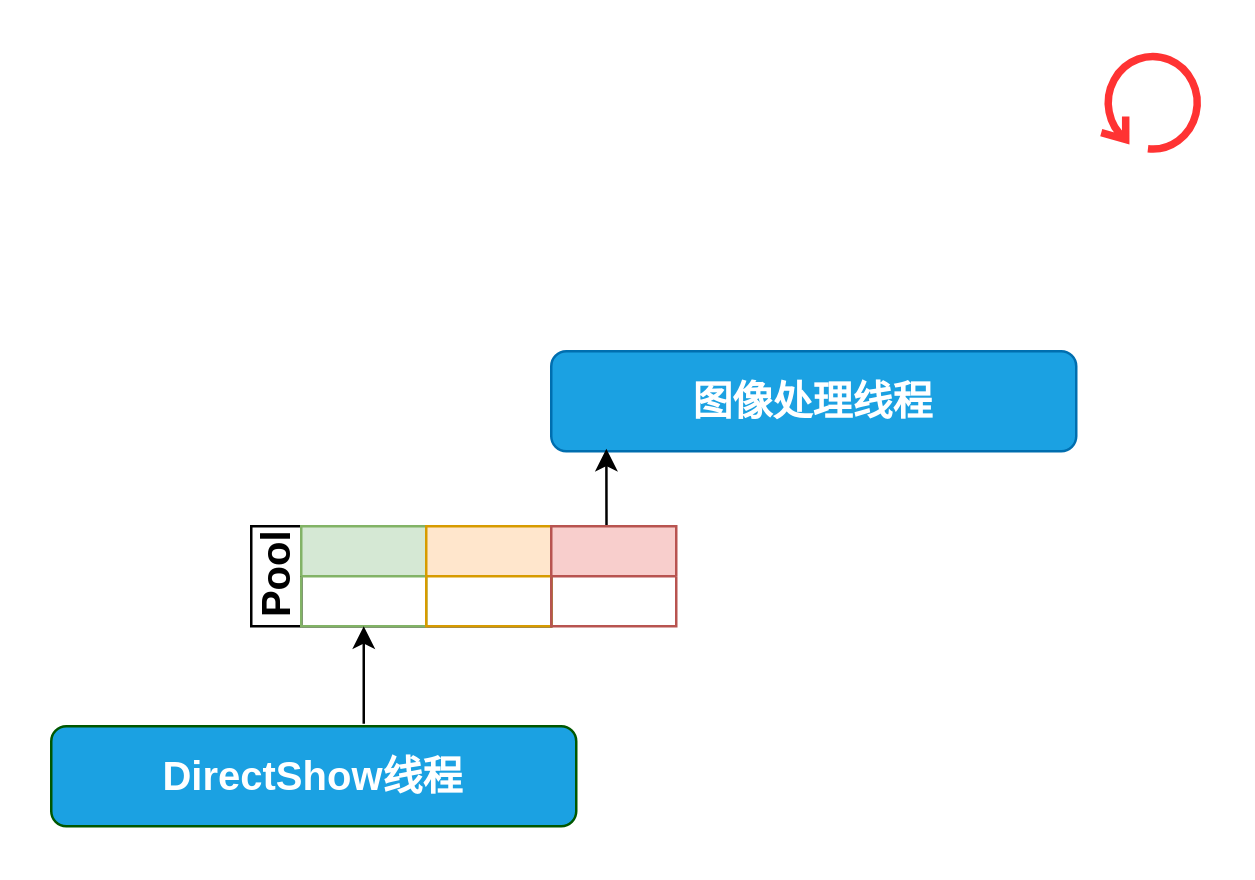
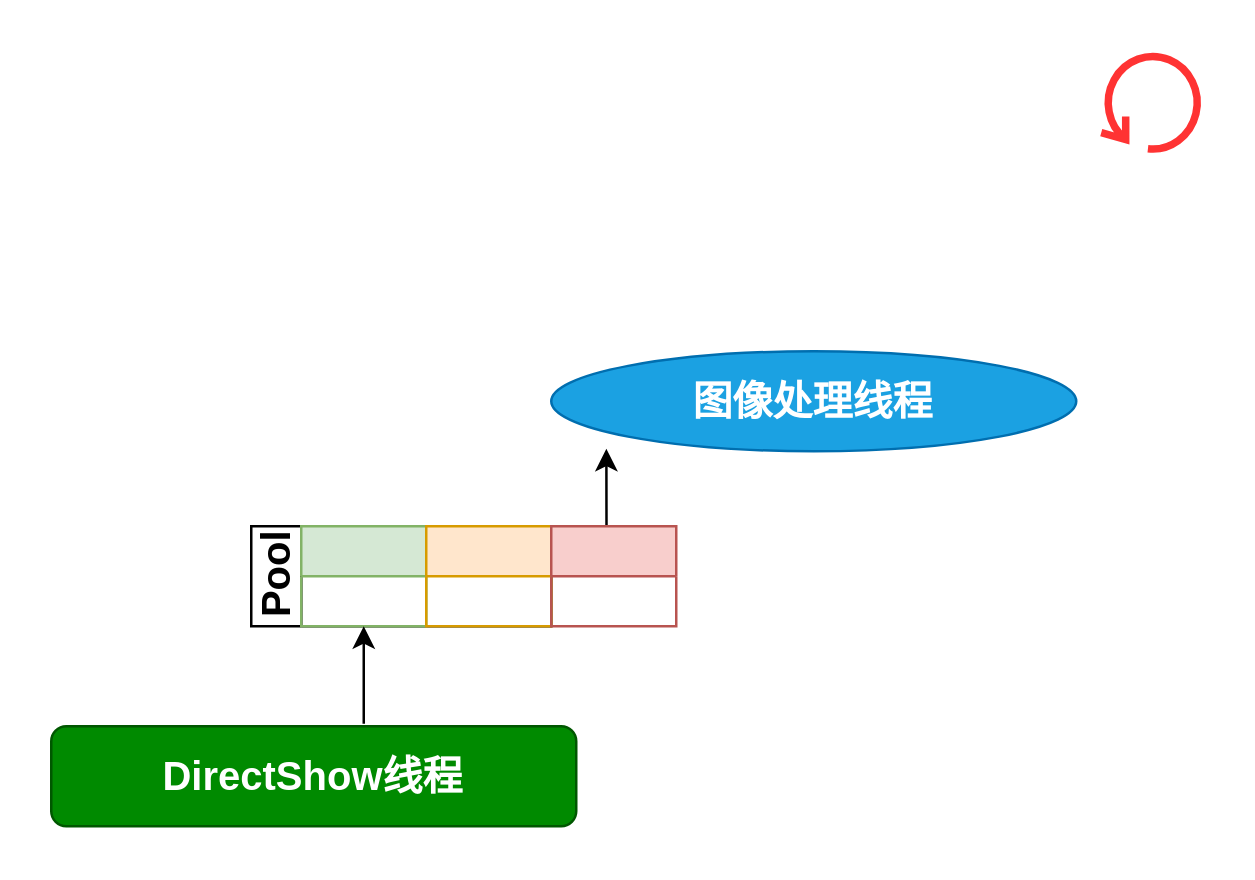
node "图像处理线程": shape rounded rectangle -> ellipse
node "DirectShow线程": fillcolor #1ba1e2 -> #008a00
